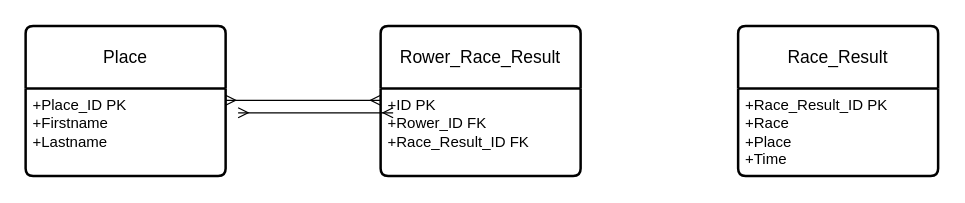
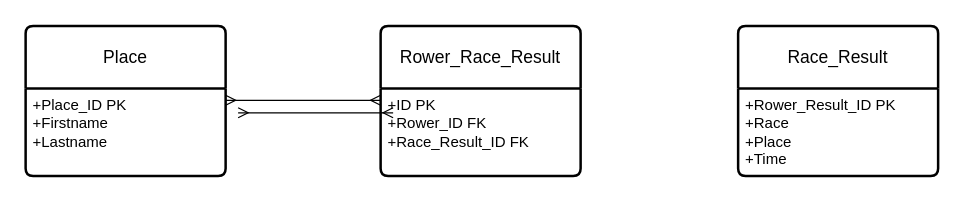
node "+Race_Result_ID PK +Race +Place +Time": label "+Race_Result_ID PK +Race +Place +Time" -> "+Rower_Result_ID PK +Race +Place +Time"
